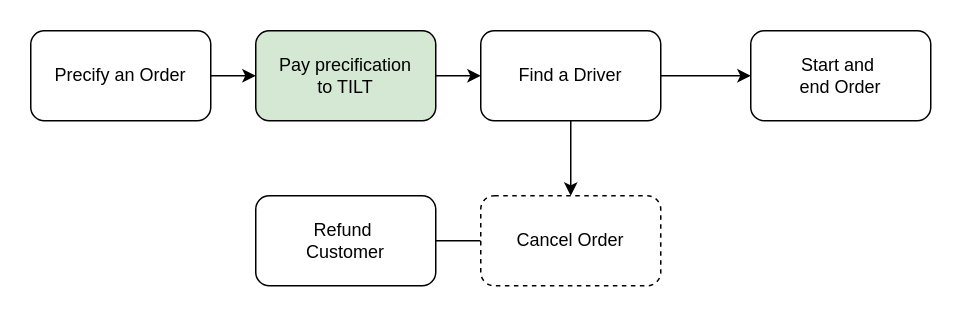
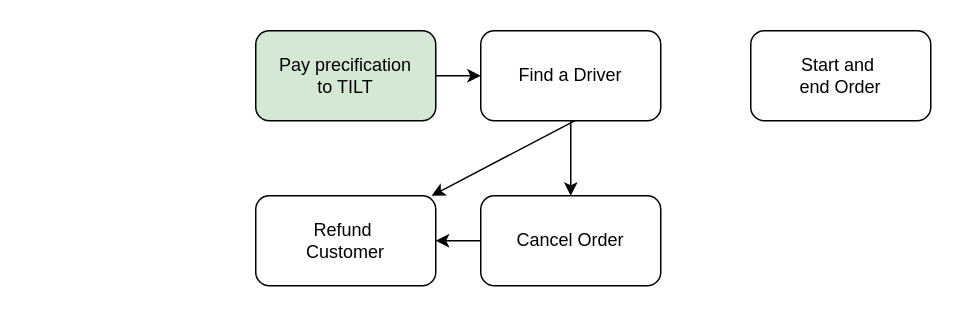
node "Precify an Order": removed
edge "Precify an Order" -> "Pay precification to TILT": removed
edge "Find a Driver" -> "Start and end Order": now "Find a Driver" -> "Refund Customer"
edge "Refund Customer" -- "Cancel Order": arrowhead none -> classic
node "Cancel Order": style dashed -> solid
